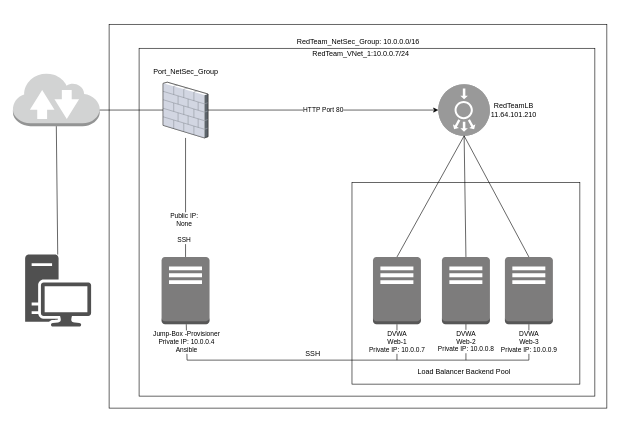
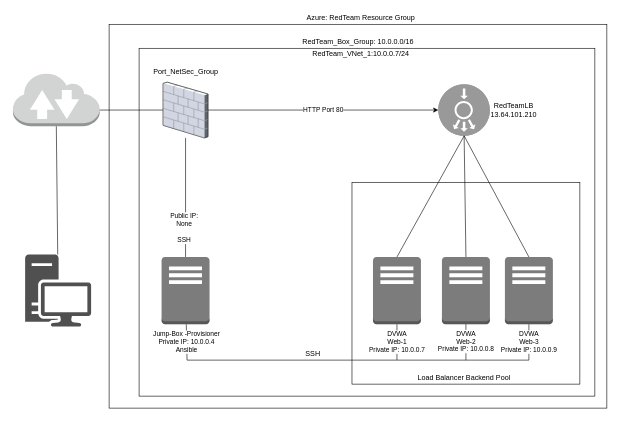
node "Azure: RedTeam Resource Group": added
node "RedTeam_NetSec_Group: 10.0.0.0/16": label "RedTeam_NetSec_Group: 10.0.0.0/16" -> "RedTeam_Box_Group: 10.0.0.0/16"
node "RedTeamLB 11.64.101.210": label "RedTeamLB 11.64.101.210" -> "RedTeamLB 13.64.101.210"
node "Load Balancer Backend Pool": moved (464, 372) -> (464, 378)
